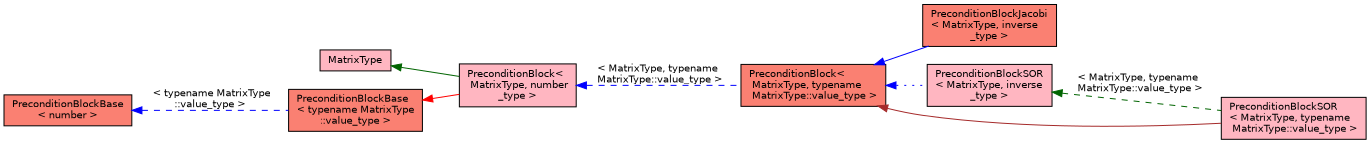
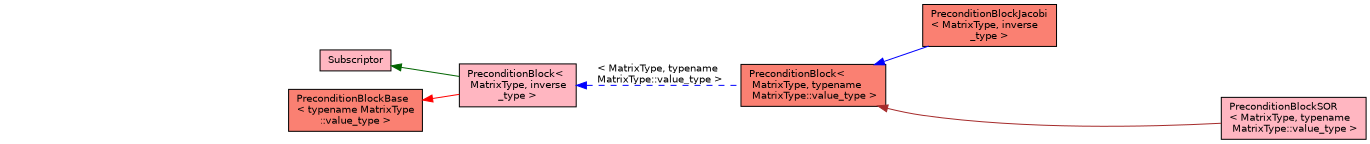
node "MatrixType": label "MatrixType" -> "Subscriptor"
node "PreconditionBlock< MatrixType, number _type >": label "PreconditionBlock< MatrixType, number _type >" -> "PreconditionBlock< MatrixType, inverse _type >"
node "PreconditionBlockSOR < MatrixType, inverse _type >": removed
node "PreconditionBlockBase < number >": removed
